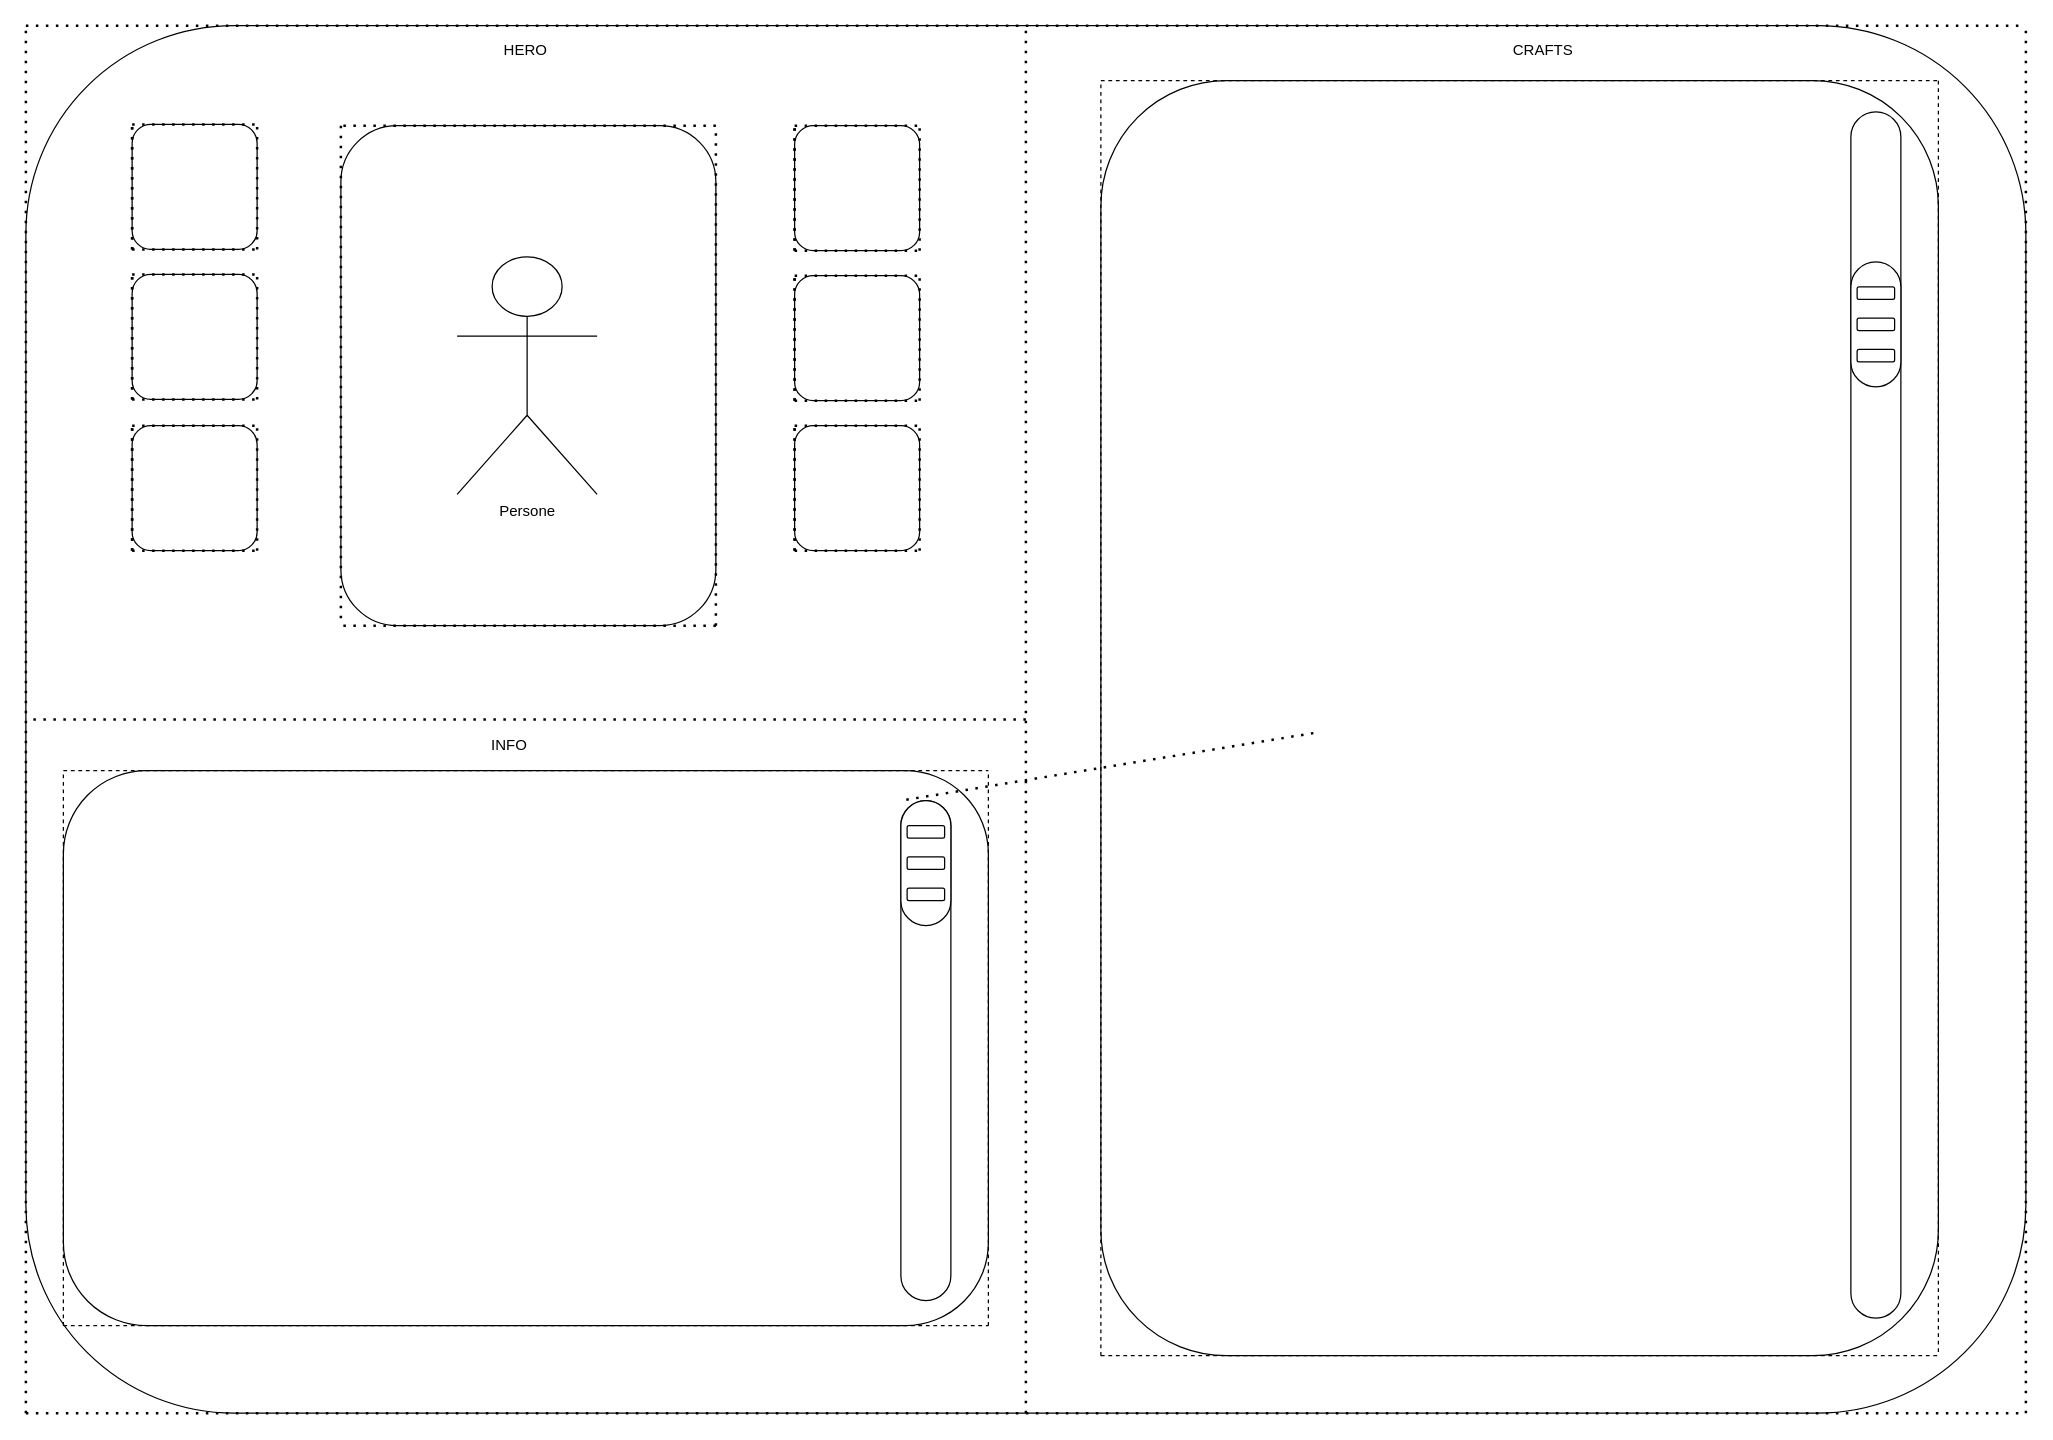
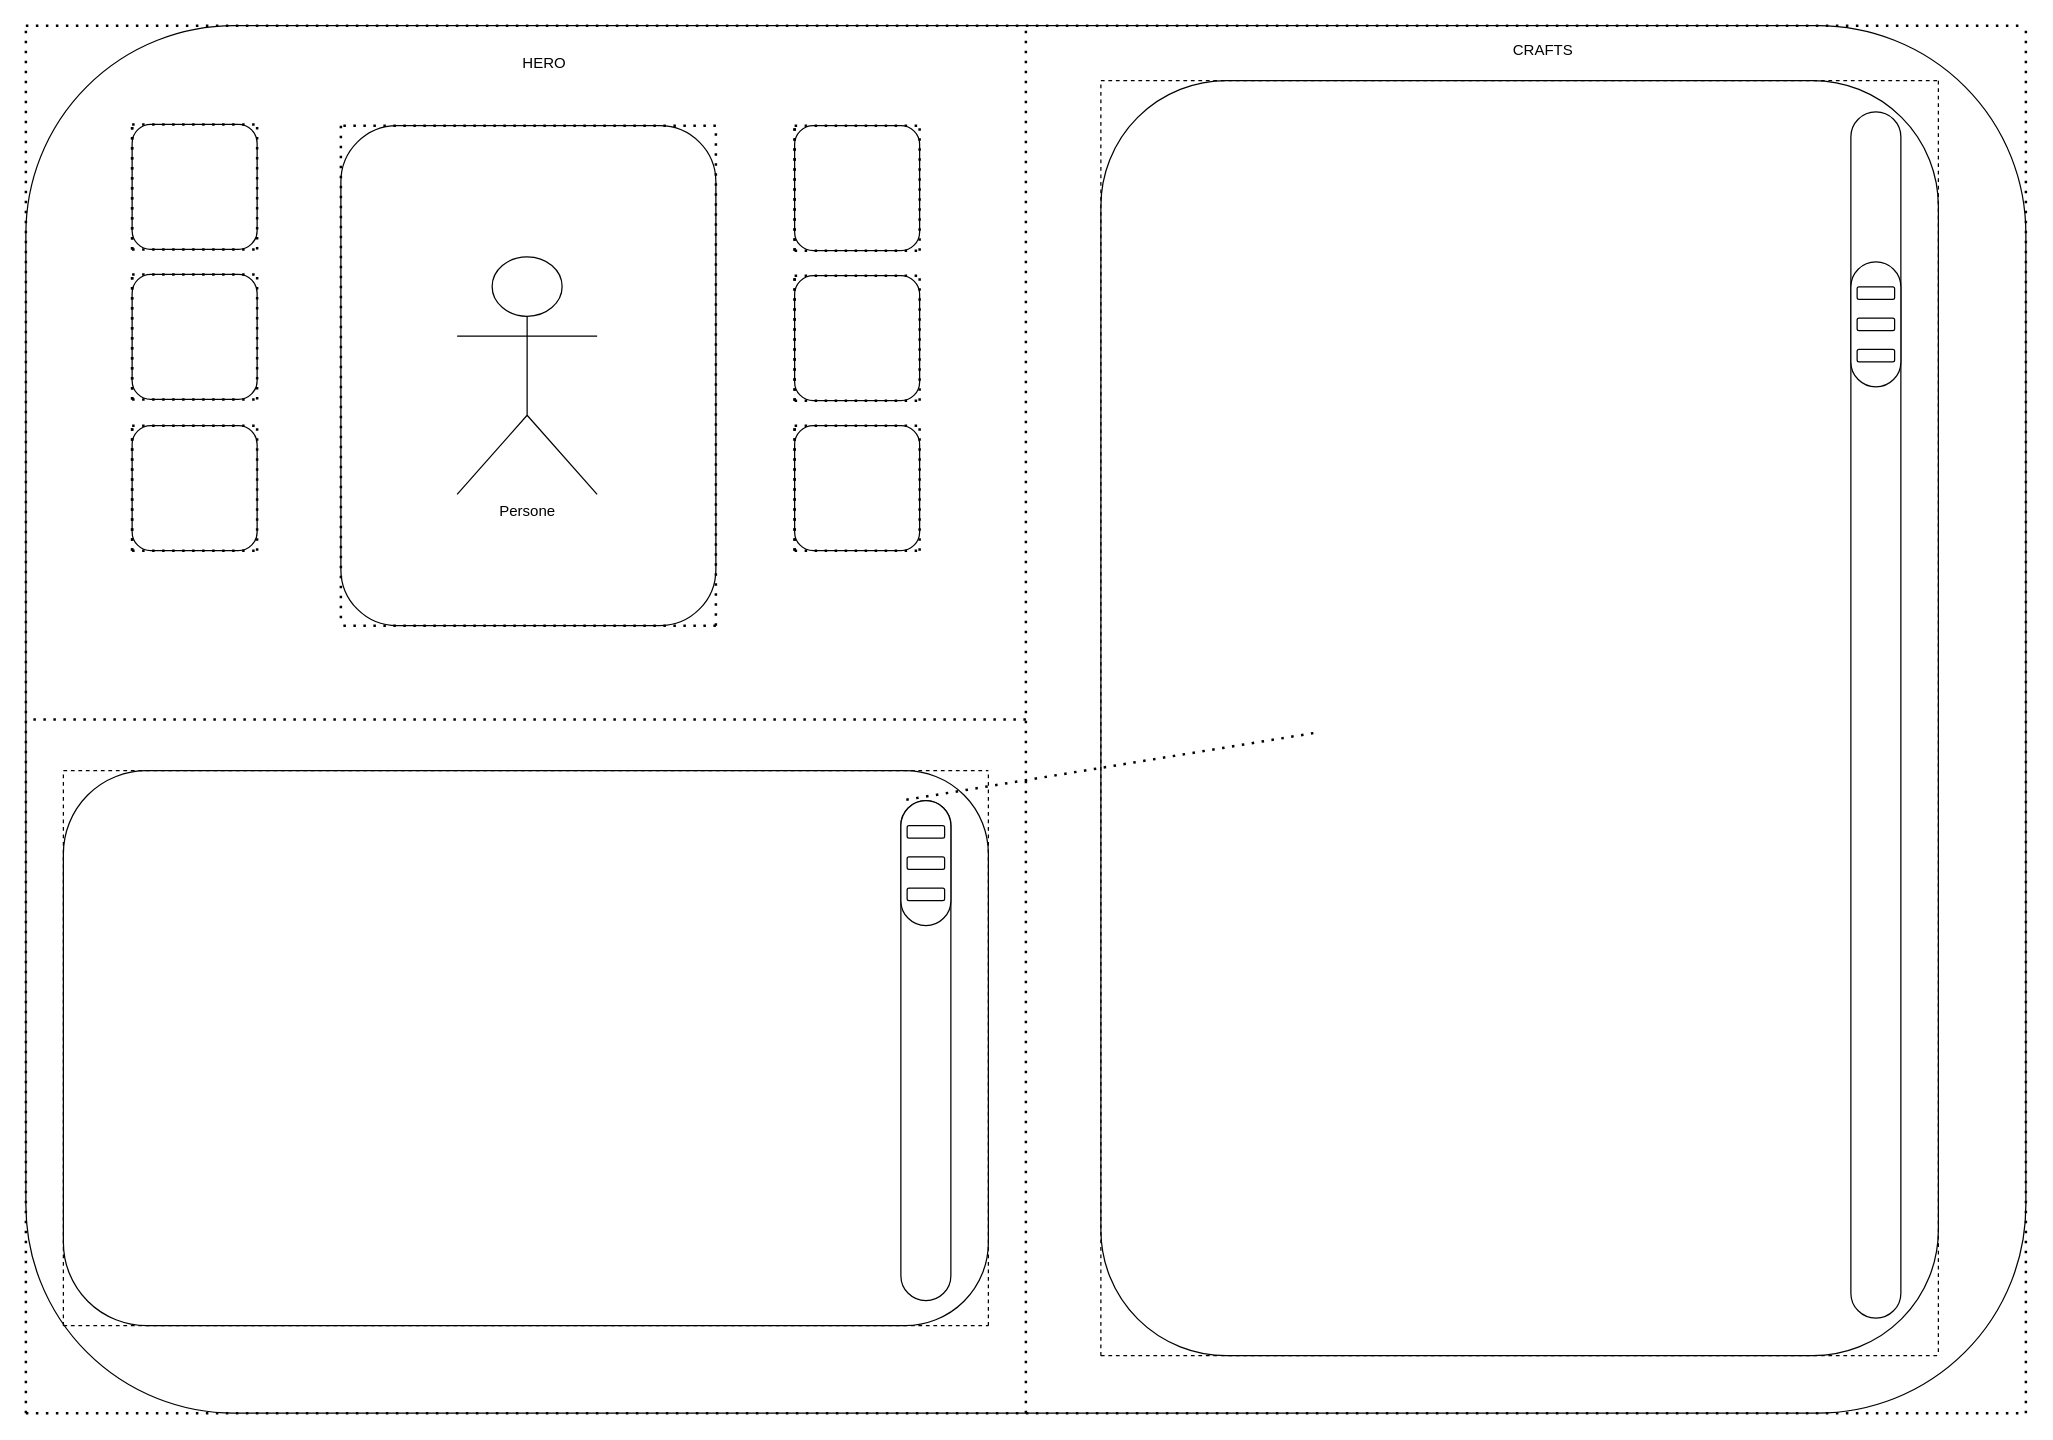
node "HERO": moved (526, 51) -> (544, 63)
node "INFO": removed
